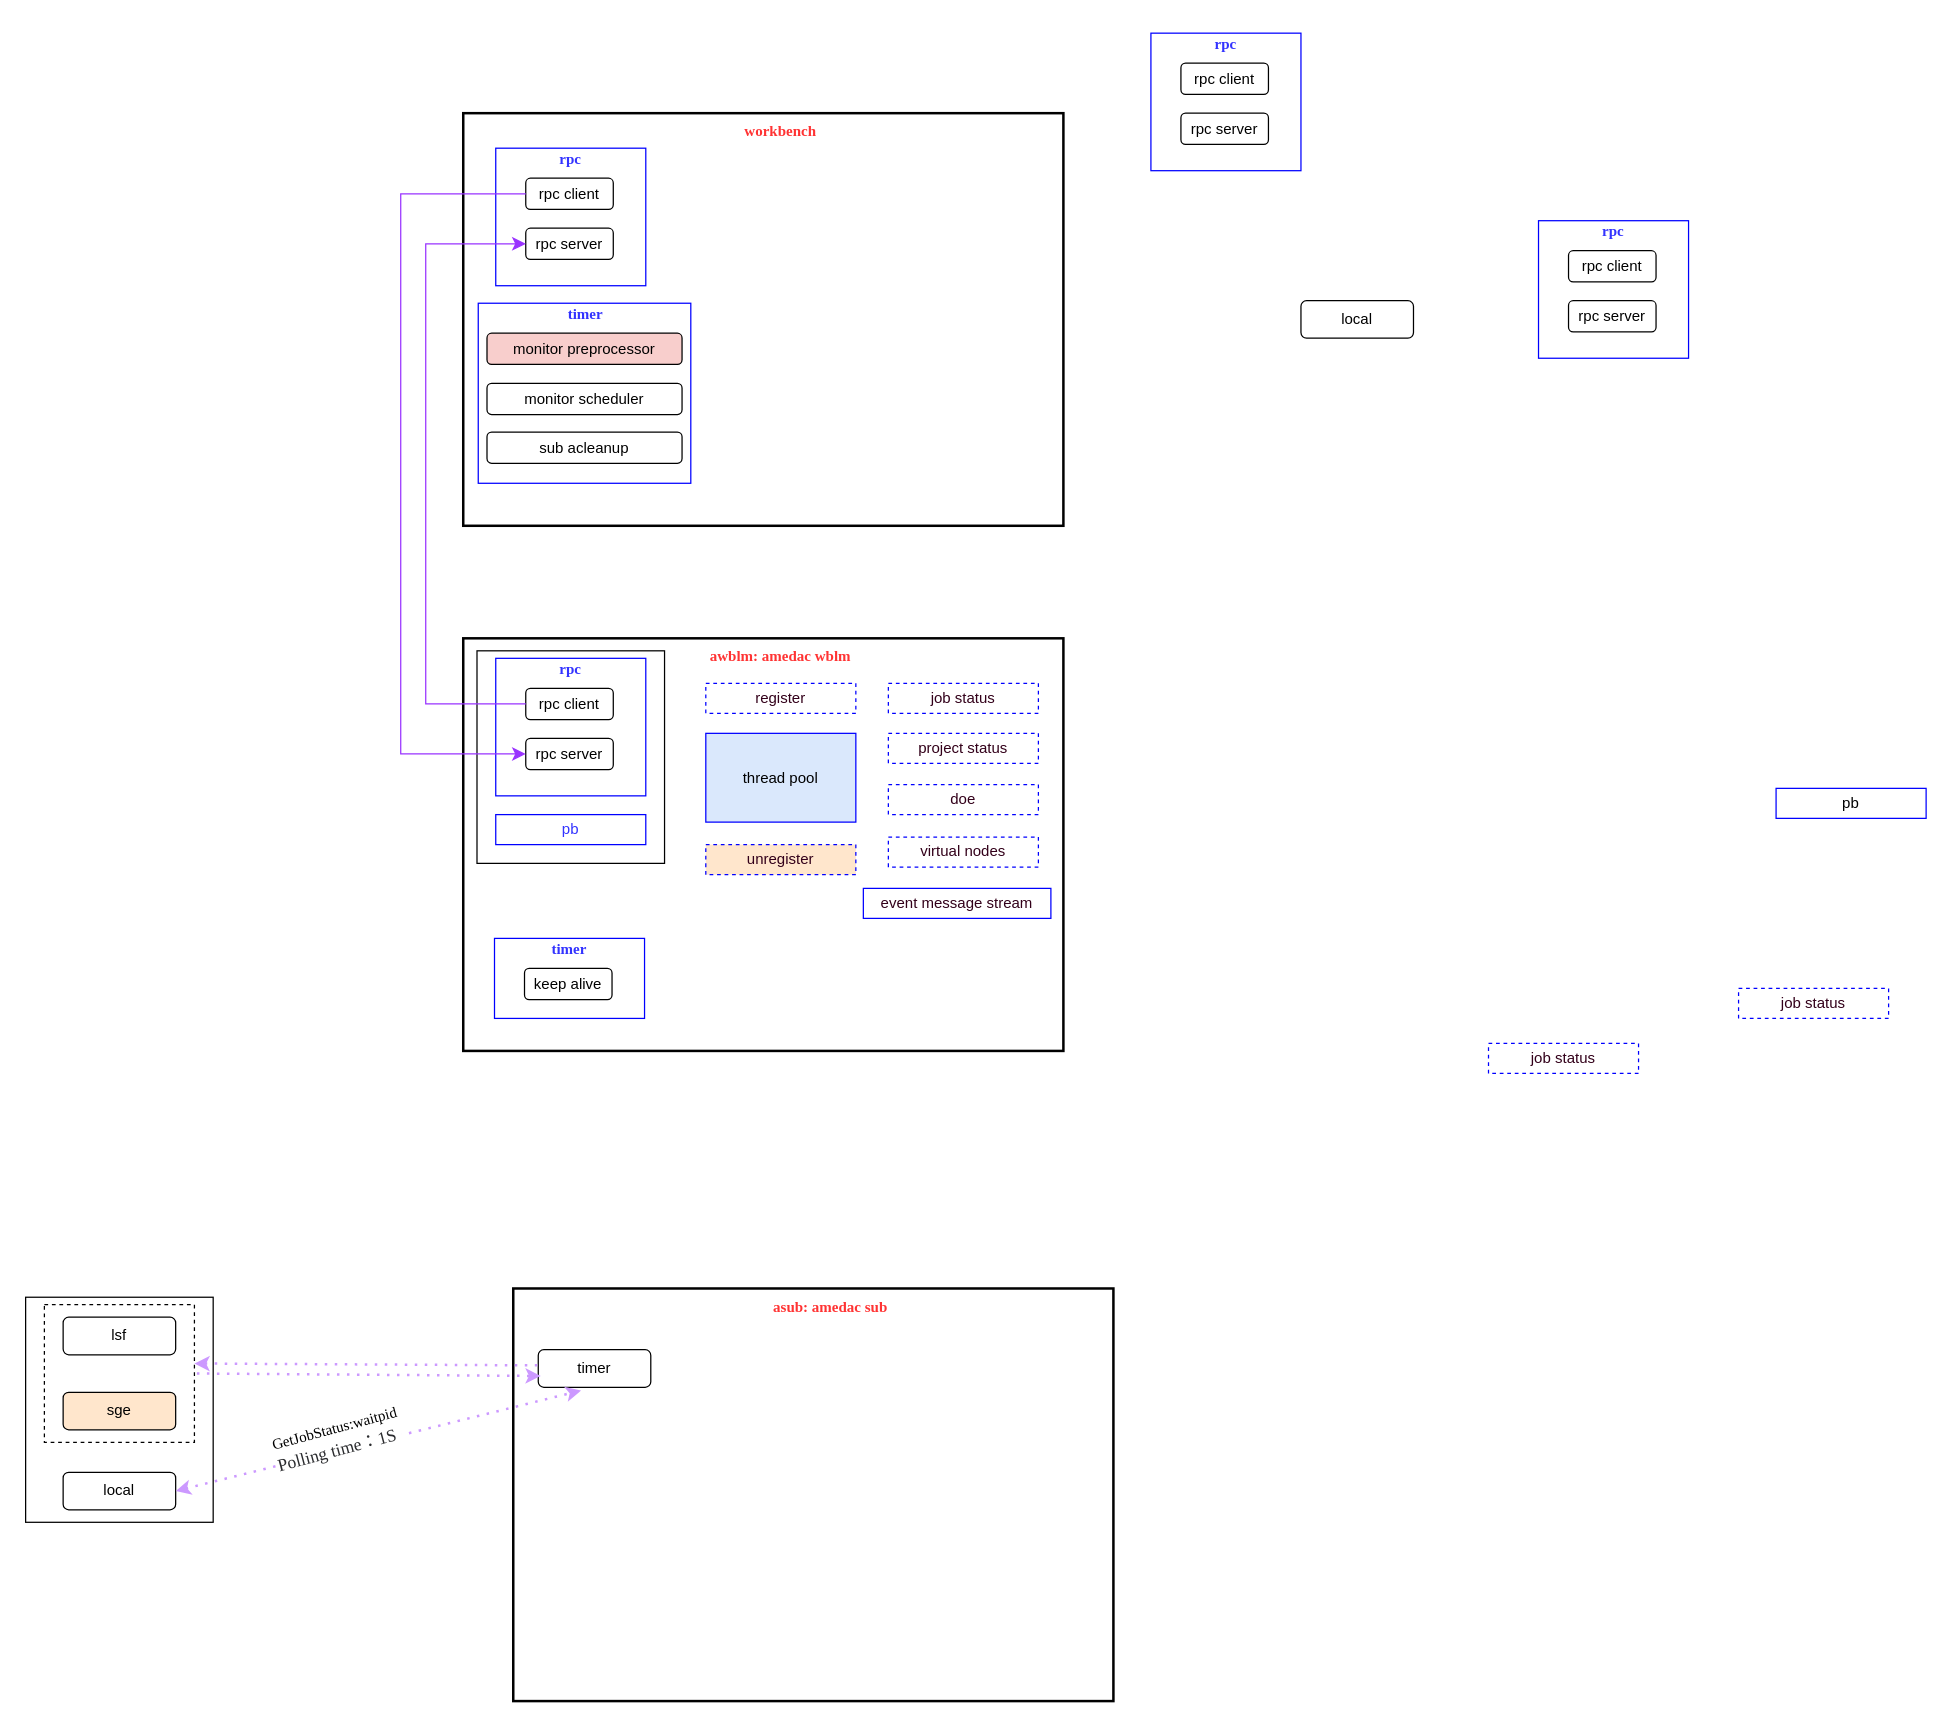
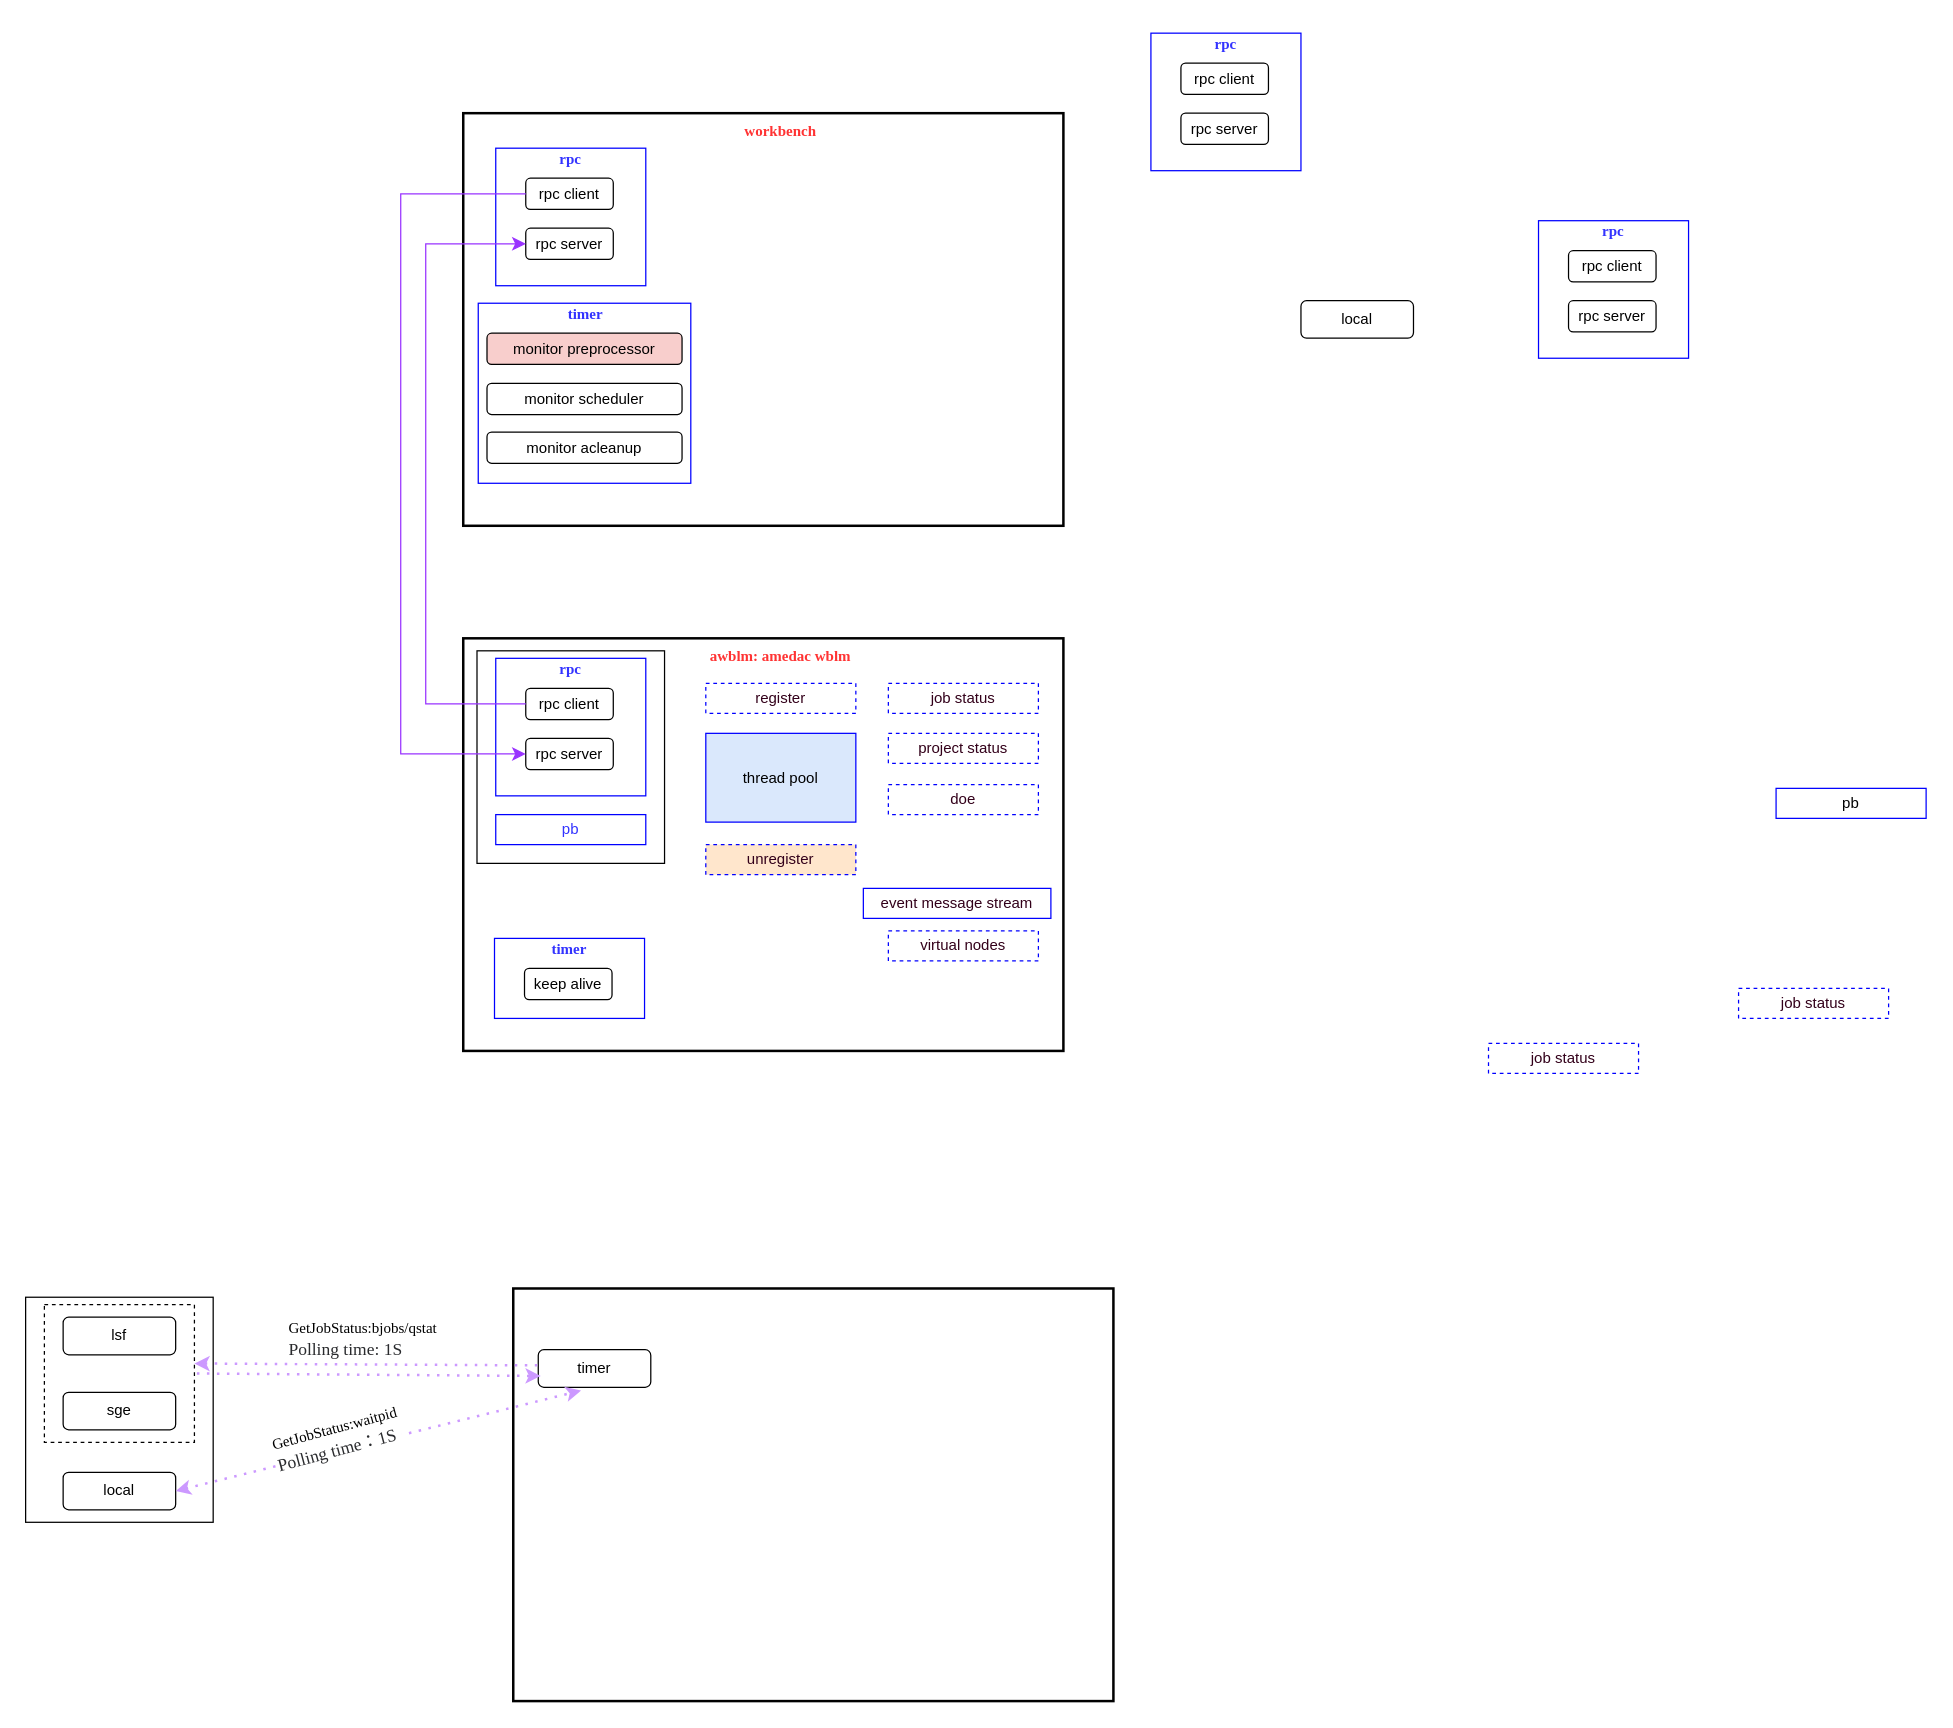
node "sub acleanup": label "sub acleanup" -> "monitor acleanup"
node "virtual nodes": moved (963, 852) -> (963, 946)
node "asub: amedac sub": removed
node "GetJobStatus:bjobs/qstat Polling time: 1S": added
node "sge": fillcolor #ffe6cc -> #ffffff
